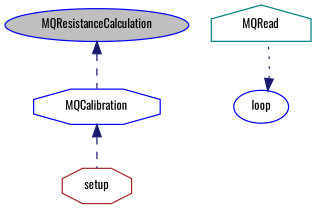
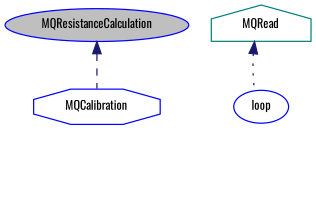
edge "MQRead" -> "loop": reversed
node "setup": removed
